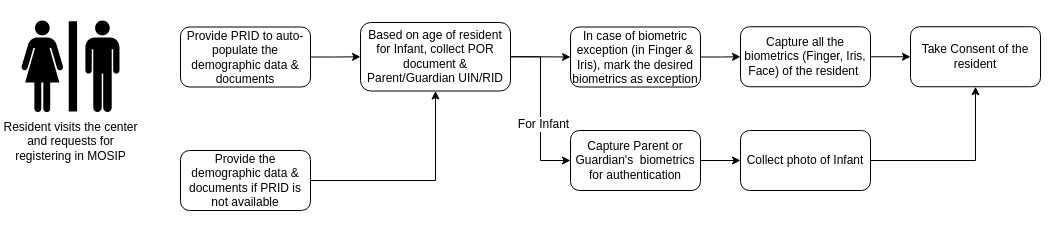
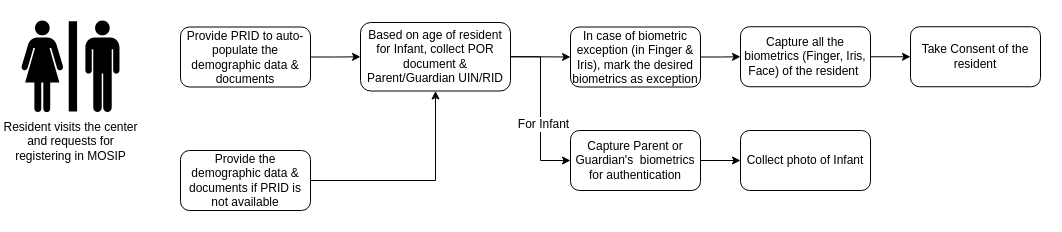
edge "Collect photo of Infant" -> "Take Consent of the resident": removed
